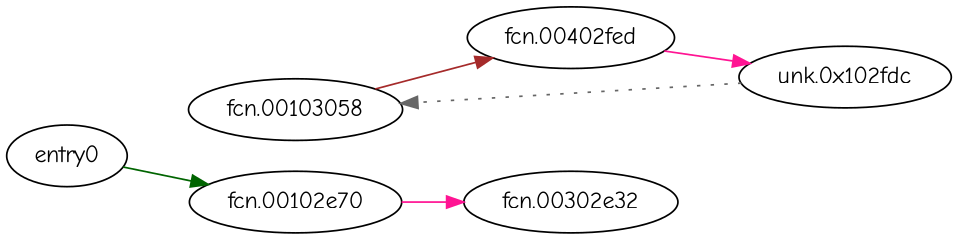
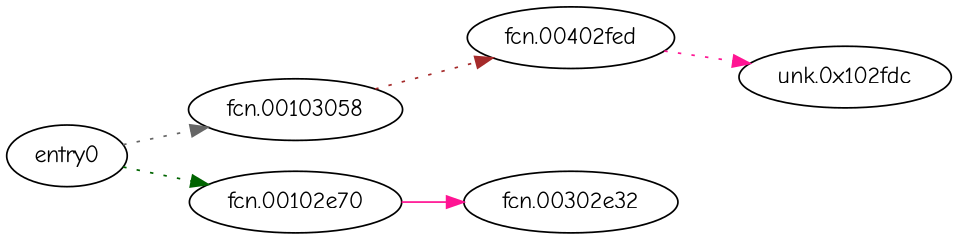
edge "fcn.00402fed" -> "unk.0x102fdc": style solid -> dotted
edge "fcn.00103058" -> "fcn.00402fed": style solid -> dotted
edge "unk.0x102fdc" -> "fcn.00103058": now "entry0" -> "fcn.00103058"
edge "entry0" -> "fcn.00102e70": style solid -> dotted
